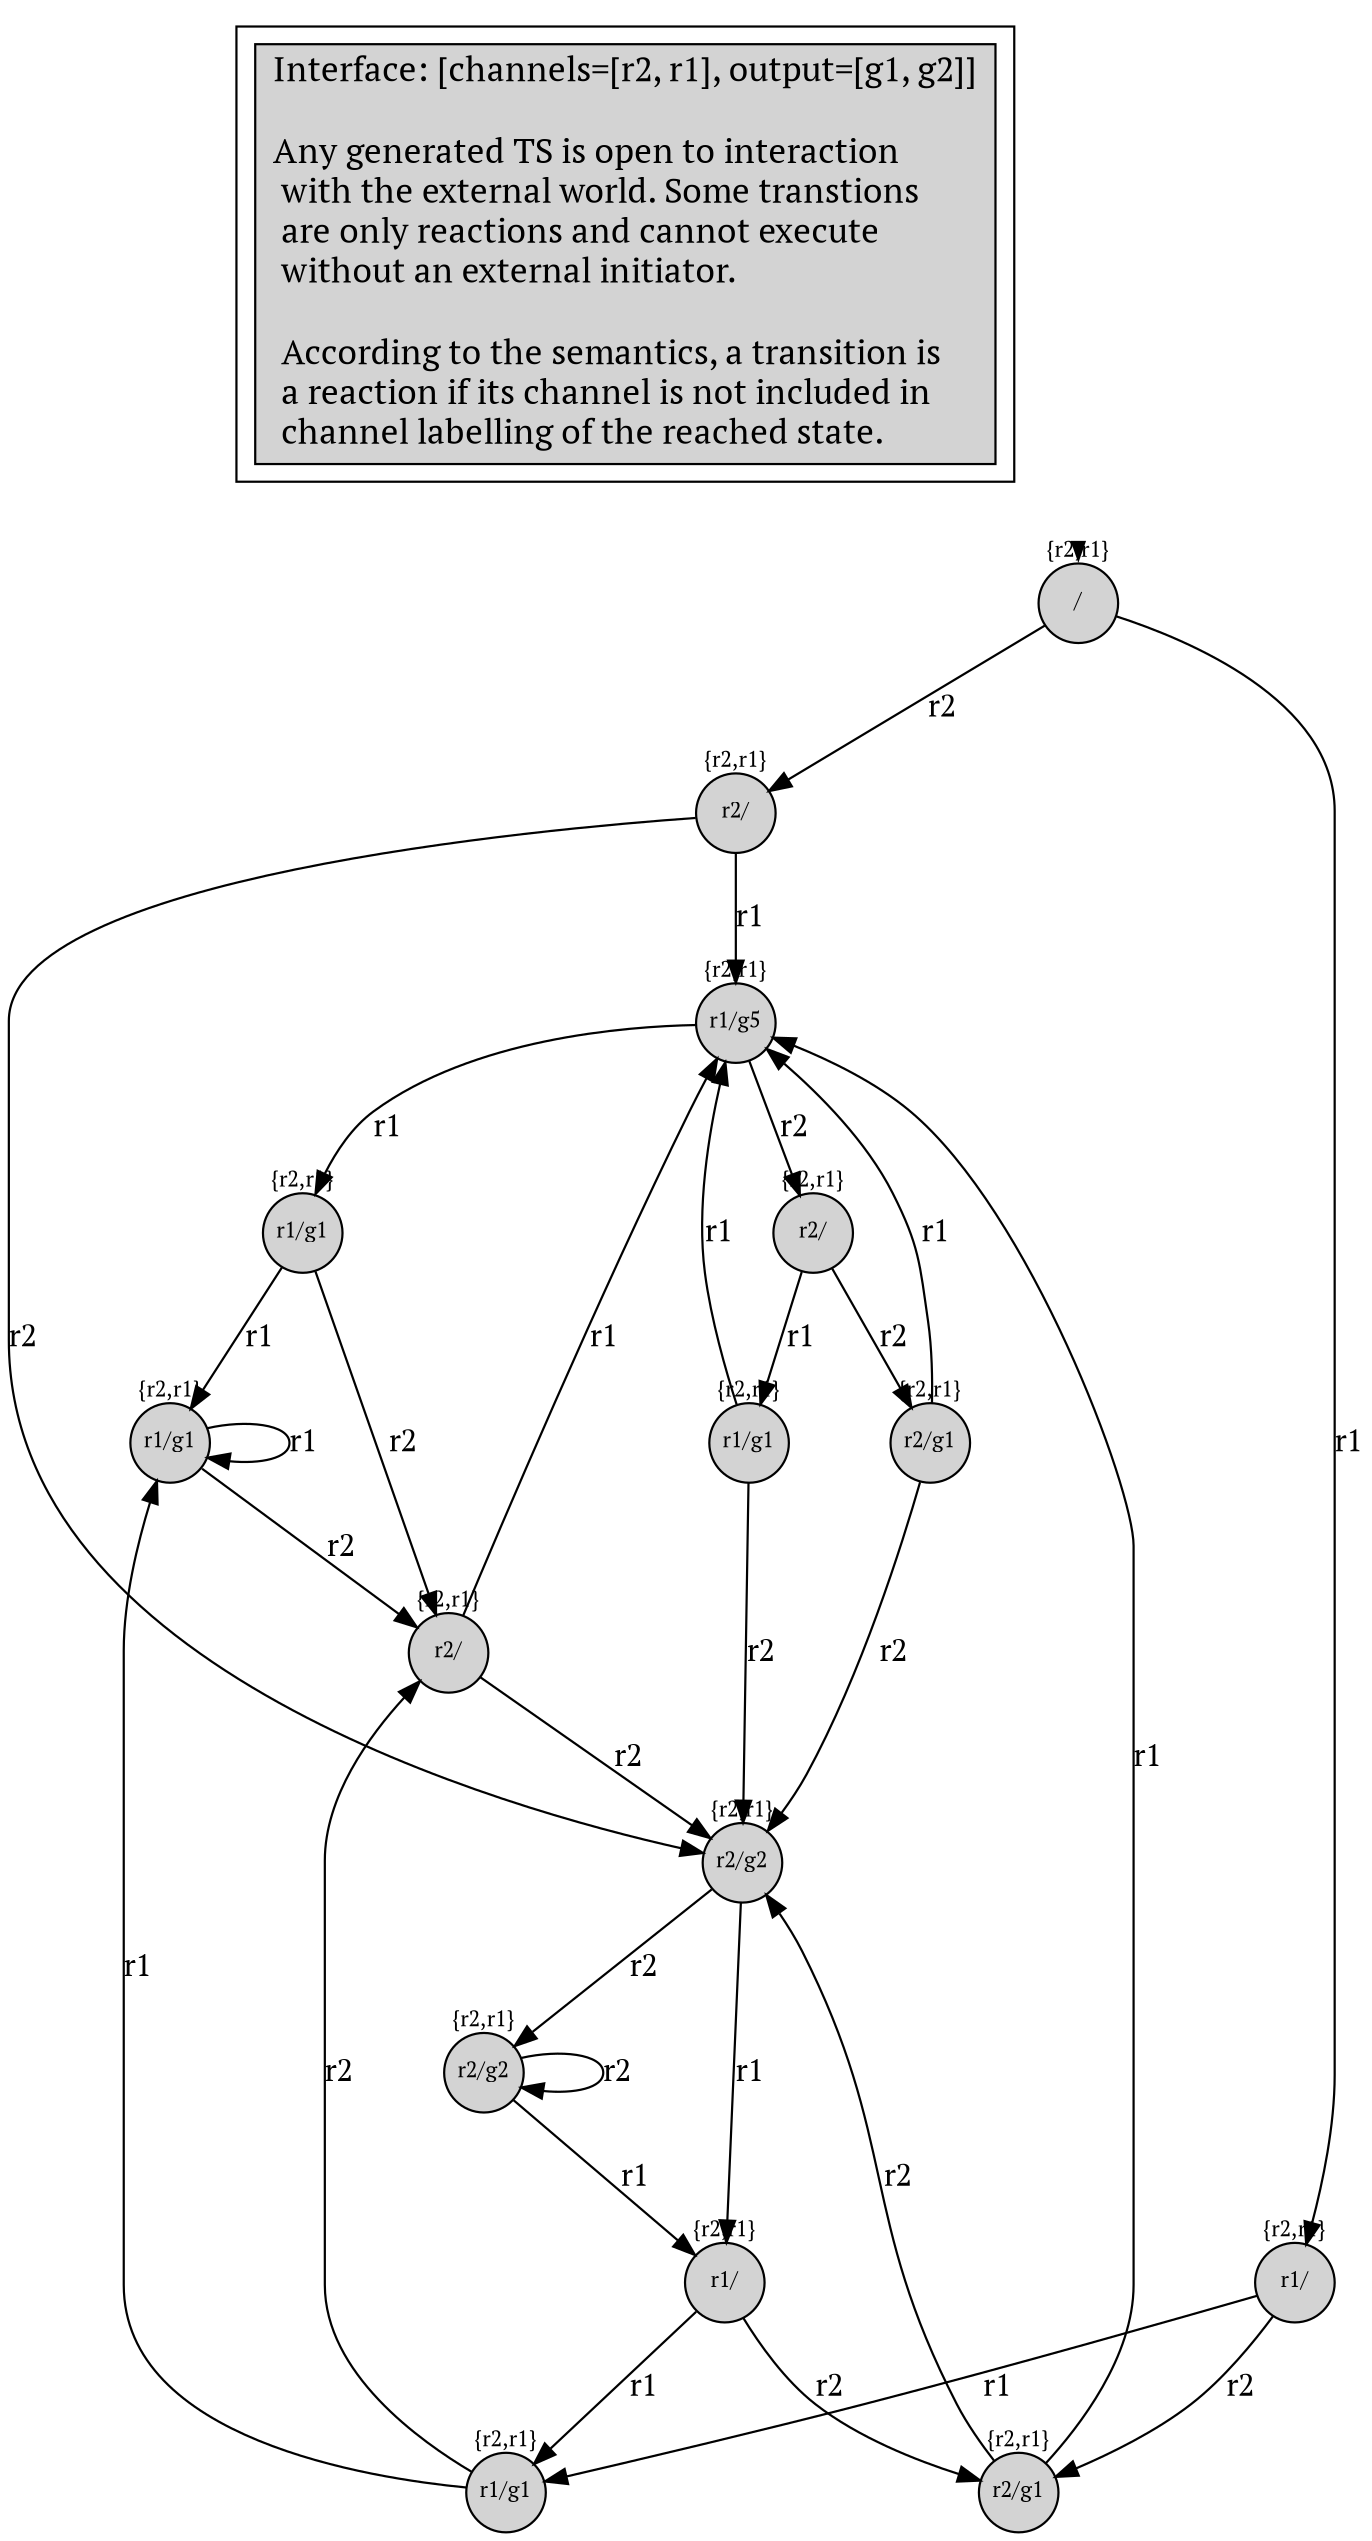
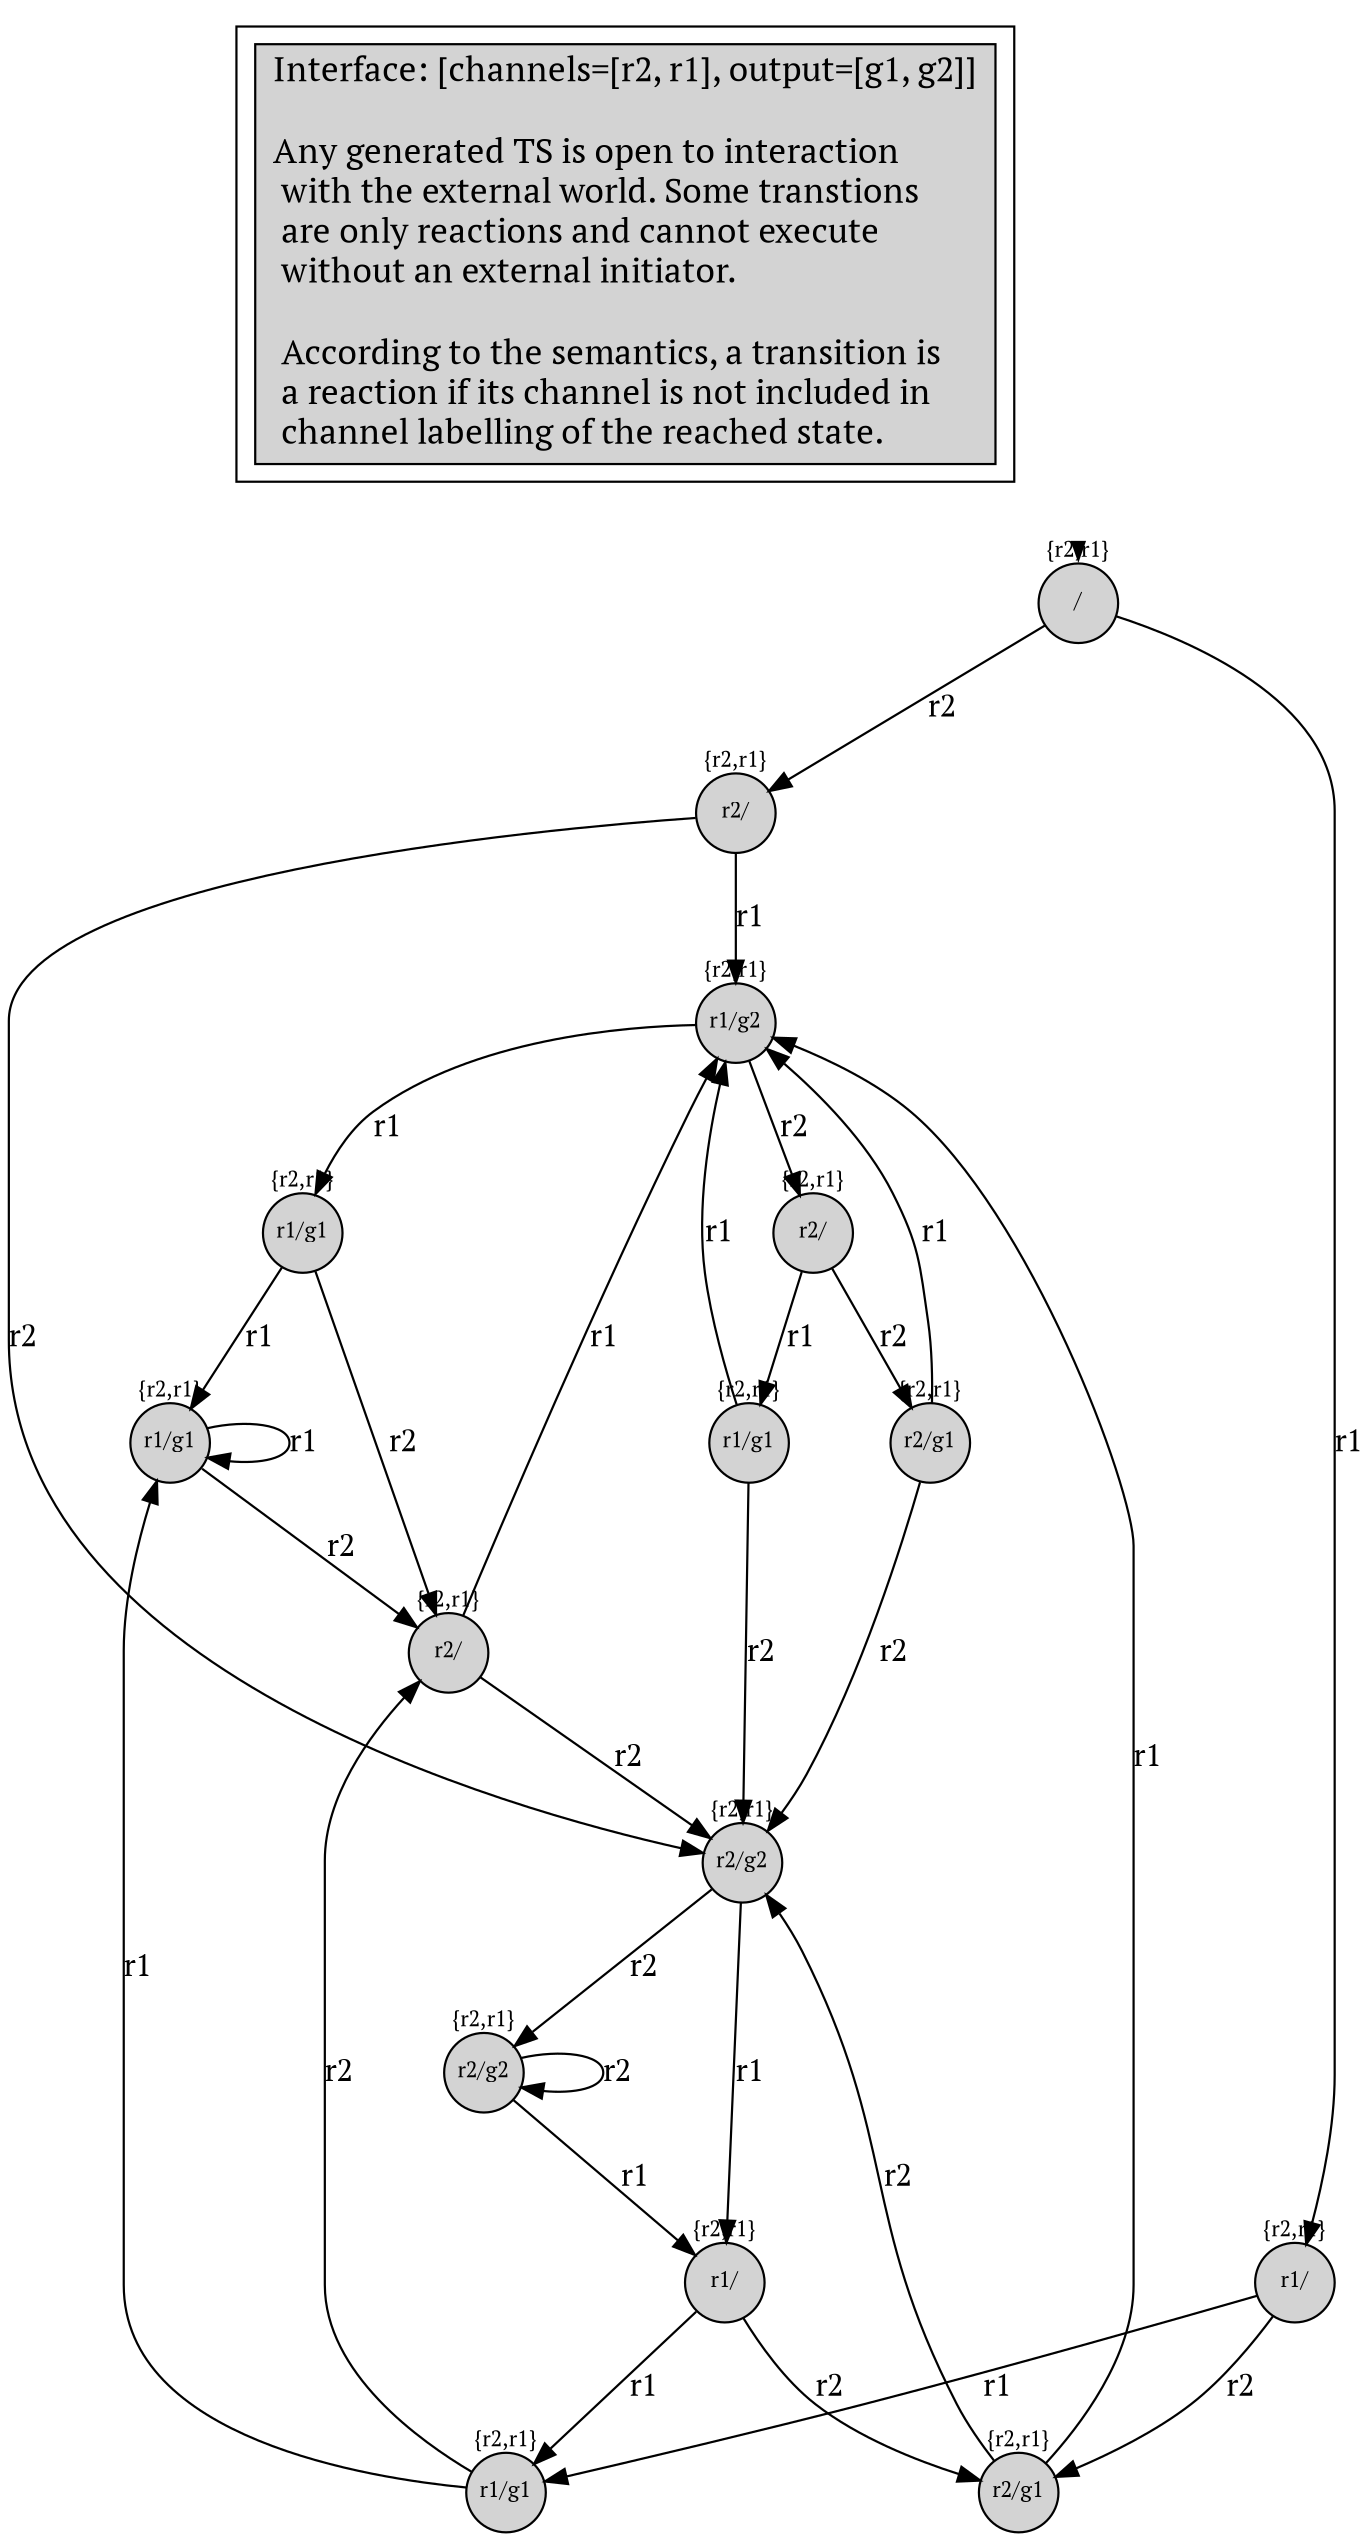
node "{r2,r1} r1/g5": label "{r2,r1} r1/g5" -> "{r2,r1} r1/g2"
